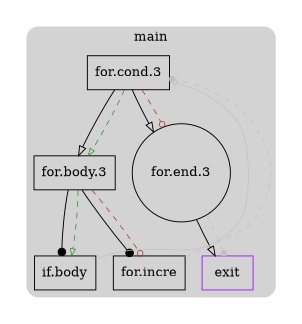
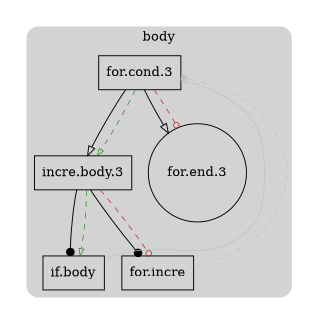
cluster "main": label "main" -> "body"
node "for.body.3": label "for.body.3" -> "incre.body.3"
node "exit": removed
